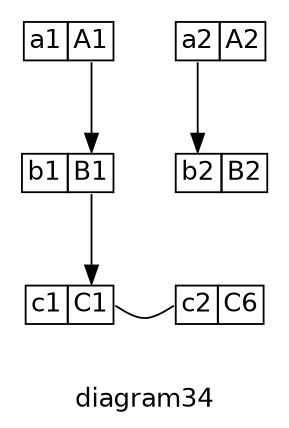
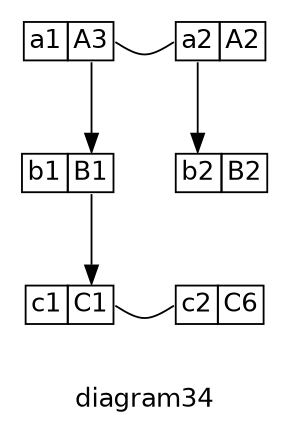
node "a1": text "A1" -> "A3"
edge "a1" -- "a2": added
